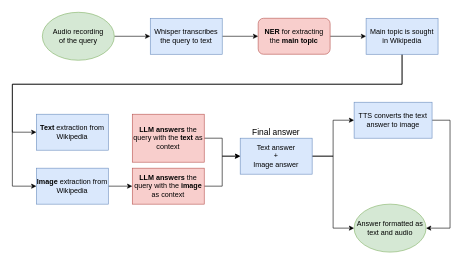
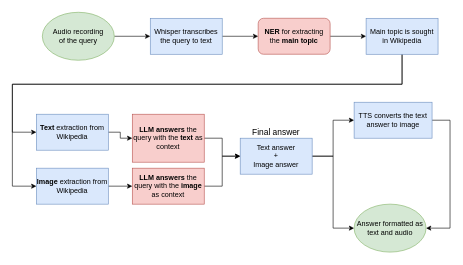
edge "Text extraction from Wikipedia" -> "LLM answers the query with the text as context": added
